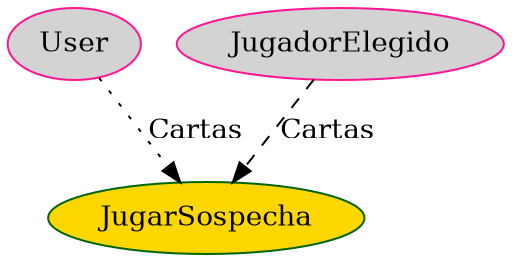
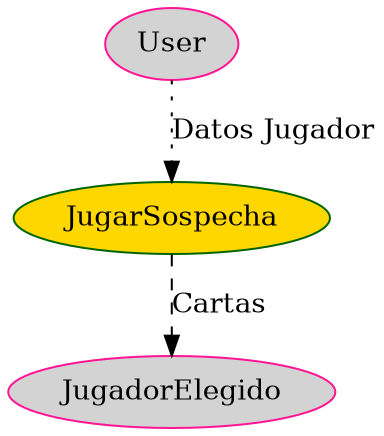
edge "JugadorElegido" -> "JugarSospecha": reversed
edge "User" -> "JugarSospecha": label "Cartas" -> "Datos Jugador"
